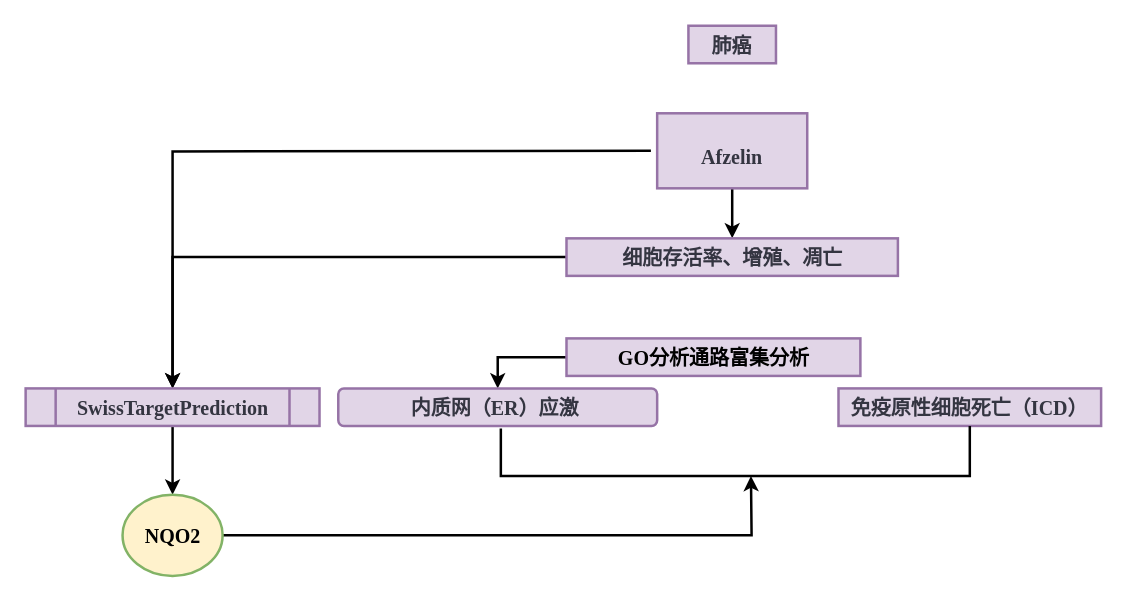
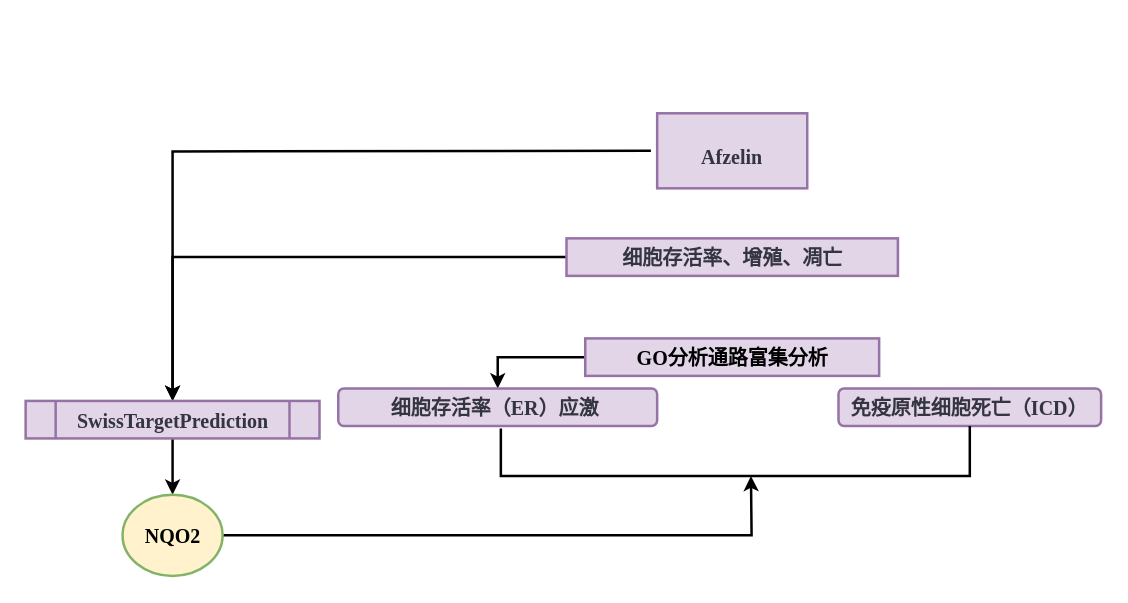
node "肺癌": removed
edge "Afzelin" -> "细胞存活率、增殖、凋亡": removed
node "GO分析通路富集分析": moved (713, 357) -> (732, 357)
node "SwissTargetPrediction": moved (173, 407) -> (173, 419)
node "免疫原性细胞死亡（ICD）": shape rectangle -> rounded rectangle
node "内质网（ER）应激": label "内质网（ER）应激" -> "细胞存活率（ER）应激"
